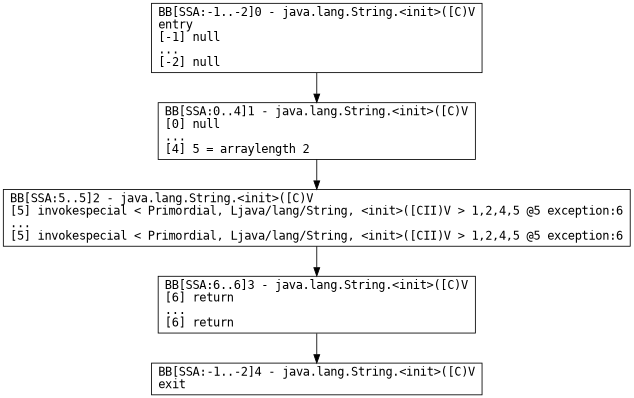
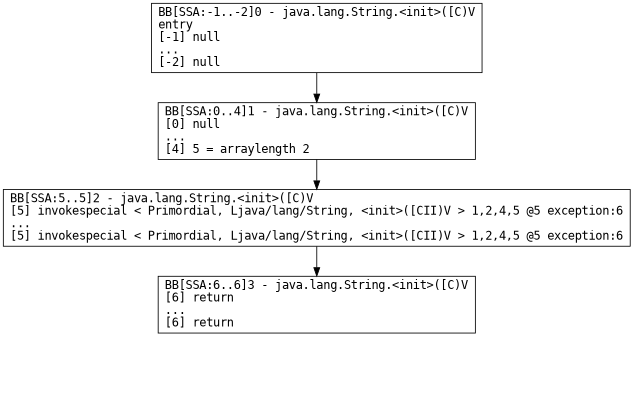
node "BB[SSA:-1..-2]4 - java.lang.String.<init>([C)V exit": removed
